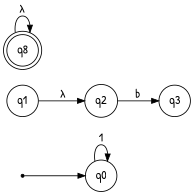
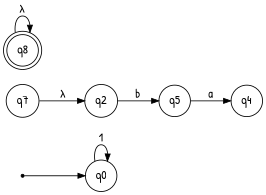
node "q1": label "q1" -> "q7"
node "q3": label "q3" -> "q5"
node "q4": added
